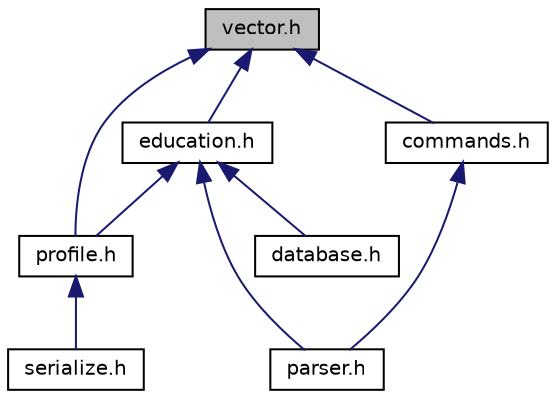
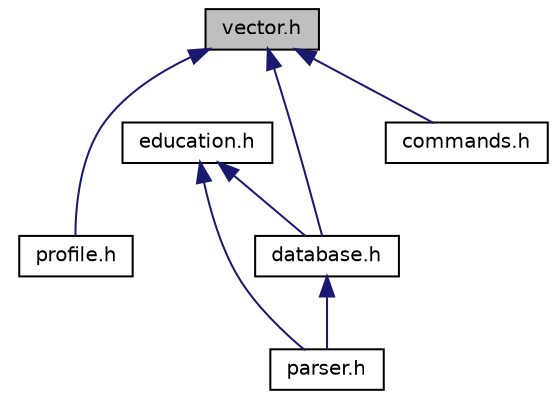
edge "education.h" -> "vector.h": now "database.h" -> "vector.h"
edge "profile.h" -> "education.h": removed
edge "parser.h" -> "commands.h": now "parser.h" -> "database.h"
node "serialize.h": removed
